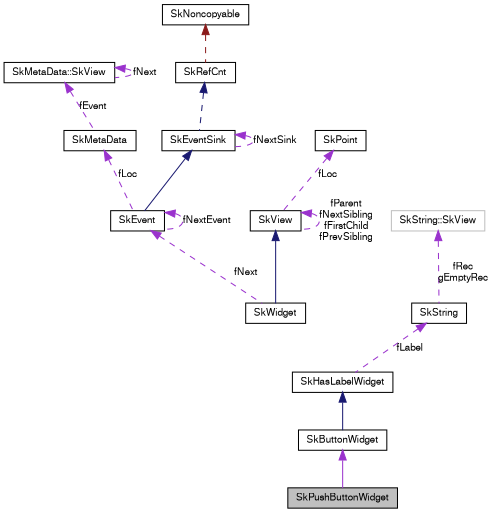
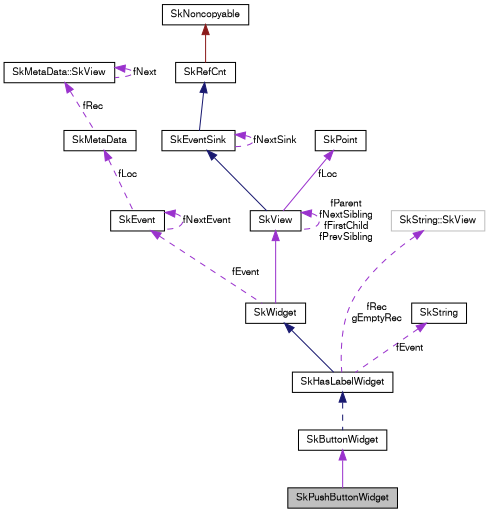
edge "SkRefCnt" -> "SkNoncopyable": style dashed -> solid
edge "SkMetaData" -> "SkMetaData::SkView": label "fEvent" -> "fRec"
edge "SkEventSink" -> "SkRefCnt": style dashed -> solid
edge "SkEvent" -> "SkEventSink": now "SkView" -> "SkEventSink"
edge "SkView" -> "SkPoint": style dashed -> solid
edge "SkWidget" -> "SkView": color midnightblue -> darkorchid3
edge "SkString" -> "SkString::SkView": now "SkHasLabelWidget" -> "SkString::SkView"
edge "SkWidget" -> "SkEvent": label "fNext" -> "fEvent"
edge "SkHasLabelWidget" -> "SkString": label "fLabel" -> "fEvent"
edge "SkHasLabelWidget" -> "SkWidget": added
edge "SkButtonWidget" -> "SkHasLabelWidget": style solid -> dashed
